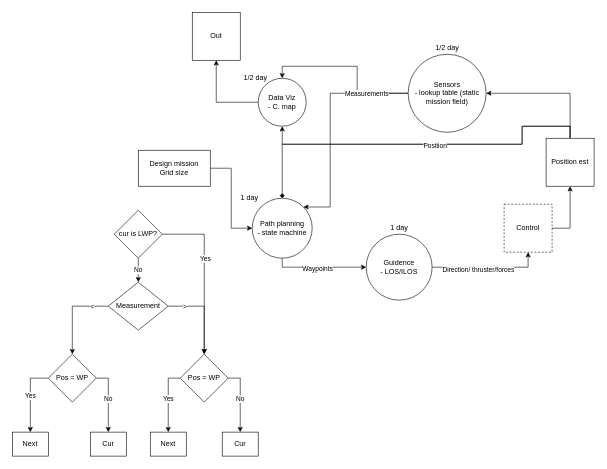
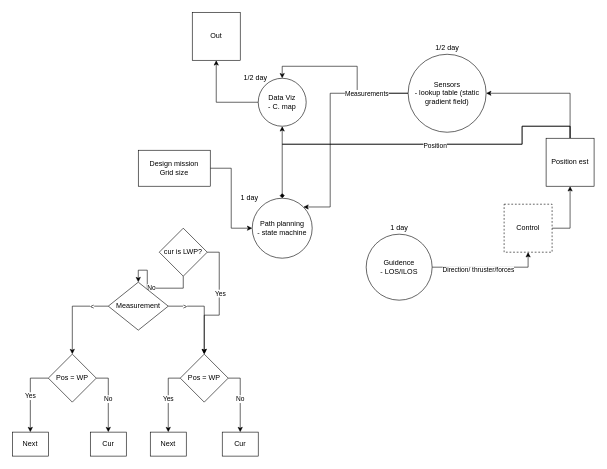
node "Sensors - lookup table (static mission field)": label "Sensors - lookup table (static mission field)" -> "Sensors - lookup table (static gradient field)"
node "cur is LWP?": moved (138, 234) -> (183, 252)
edge "Path planning - state machine" -> "Guidence - LOS/ILOS": removed, label "Waypoints"
